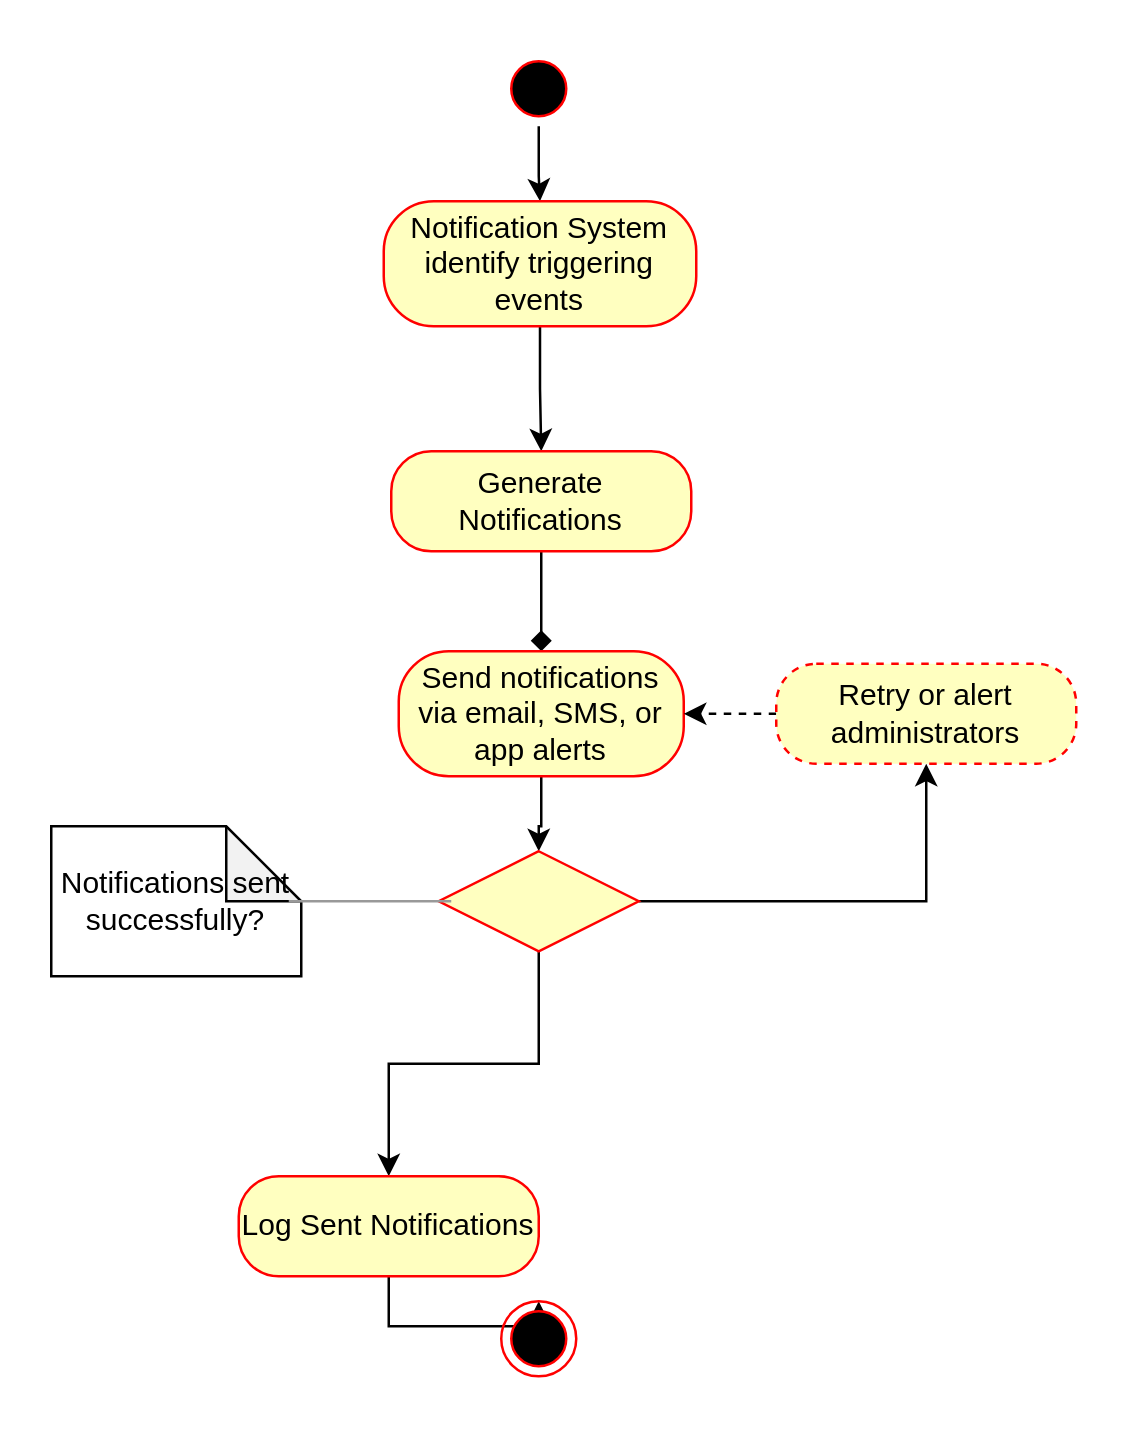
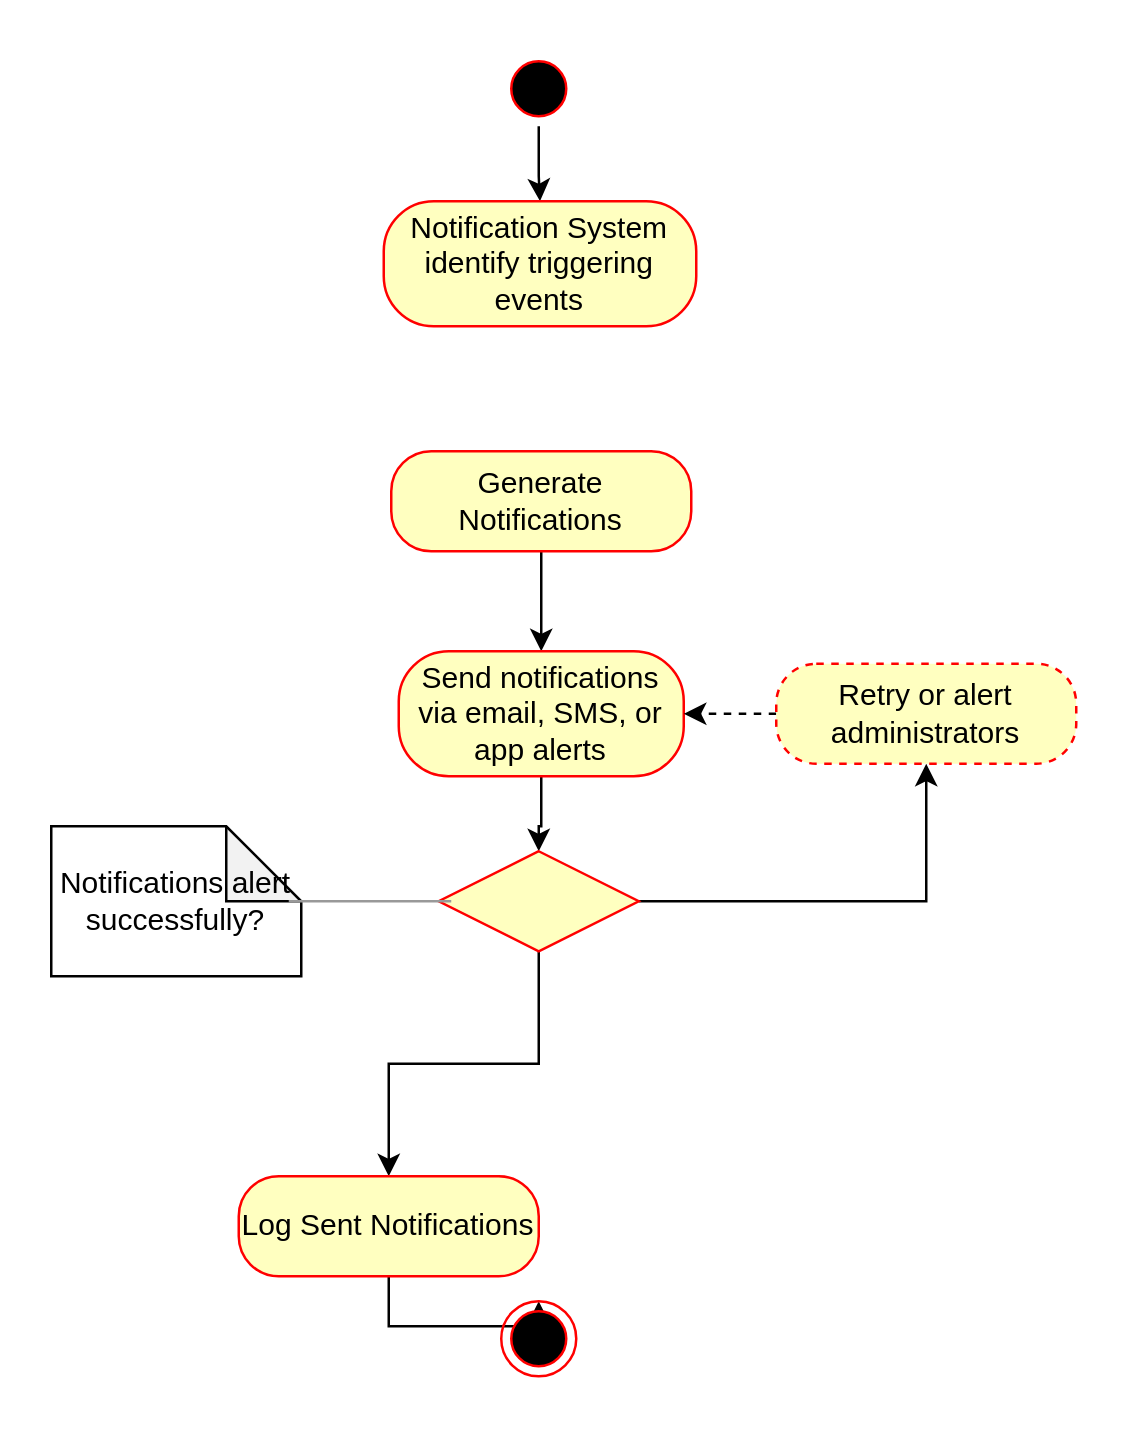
edge "Notification System identify triggering events" -> "Generate Notifications": removed
edge "Generate Notifications" -> "Send notifications via email, SMS, or app alerts": arrowhead diamond -> classic
node "Notifications sent successfully?": label "Notifications sent successfully?" -> "Notifications alert successfully?"
